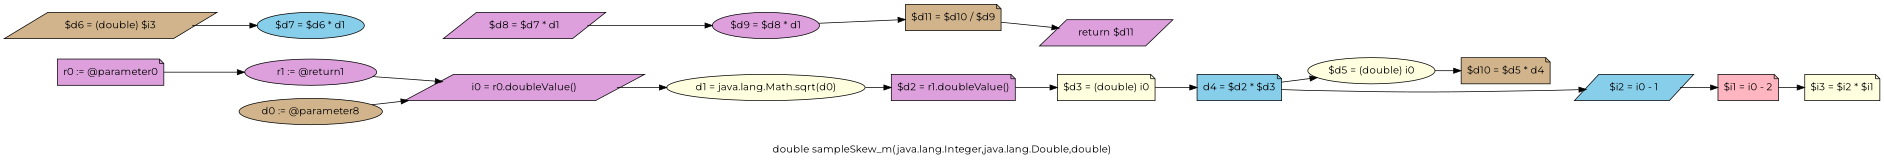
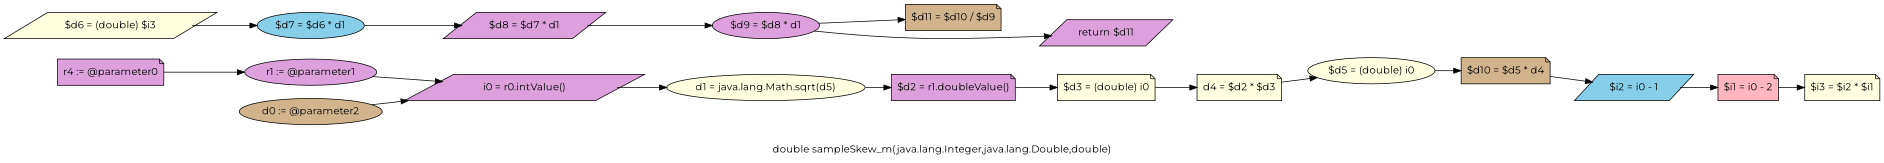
edge "$d11 = $d10 / $d9" -> "return $d11": now "$d9 = $d8 * d1" -> "return $d11"
node "$d6 = (double) $i3": fillcolor tan -> lightyellow
edge "$d7 = $d6 * d1" -> "$d8 = $d7 * d1": added
node "r0 := @parameter0": label "r0 := @parameter0" -> "r4 := @parameter0"
node "r1 := @return1": label "r1 := @return1" -> "r1 := @parameter1"
node "i0 = r0.doubleValue()": label "i0 = r0.doubleValue()" -> "i0 = r0.intValue()"
node "d1 = java.lang.Math.sqrt(d0)": label "d1 = java.lang.Math.sqrt(d0)" -> "d1 = java.lang.Math.sqrt(d5)"
node "d4 = $d2 * $d3": fillcolor skyblue -> lightyellow
edge "d4 = $d2 * $d3" -> "$i2 = i0 - 1": now "$d10 = $d5 * d4" -> "$i2 = i0 - 1"
node "d0 := @parameter8": label "d0 := @parameter8" -> "d0 := @parameter2"
